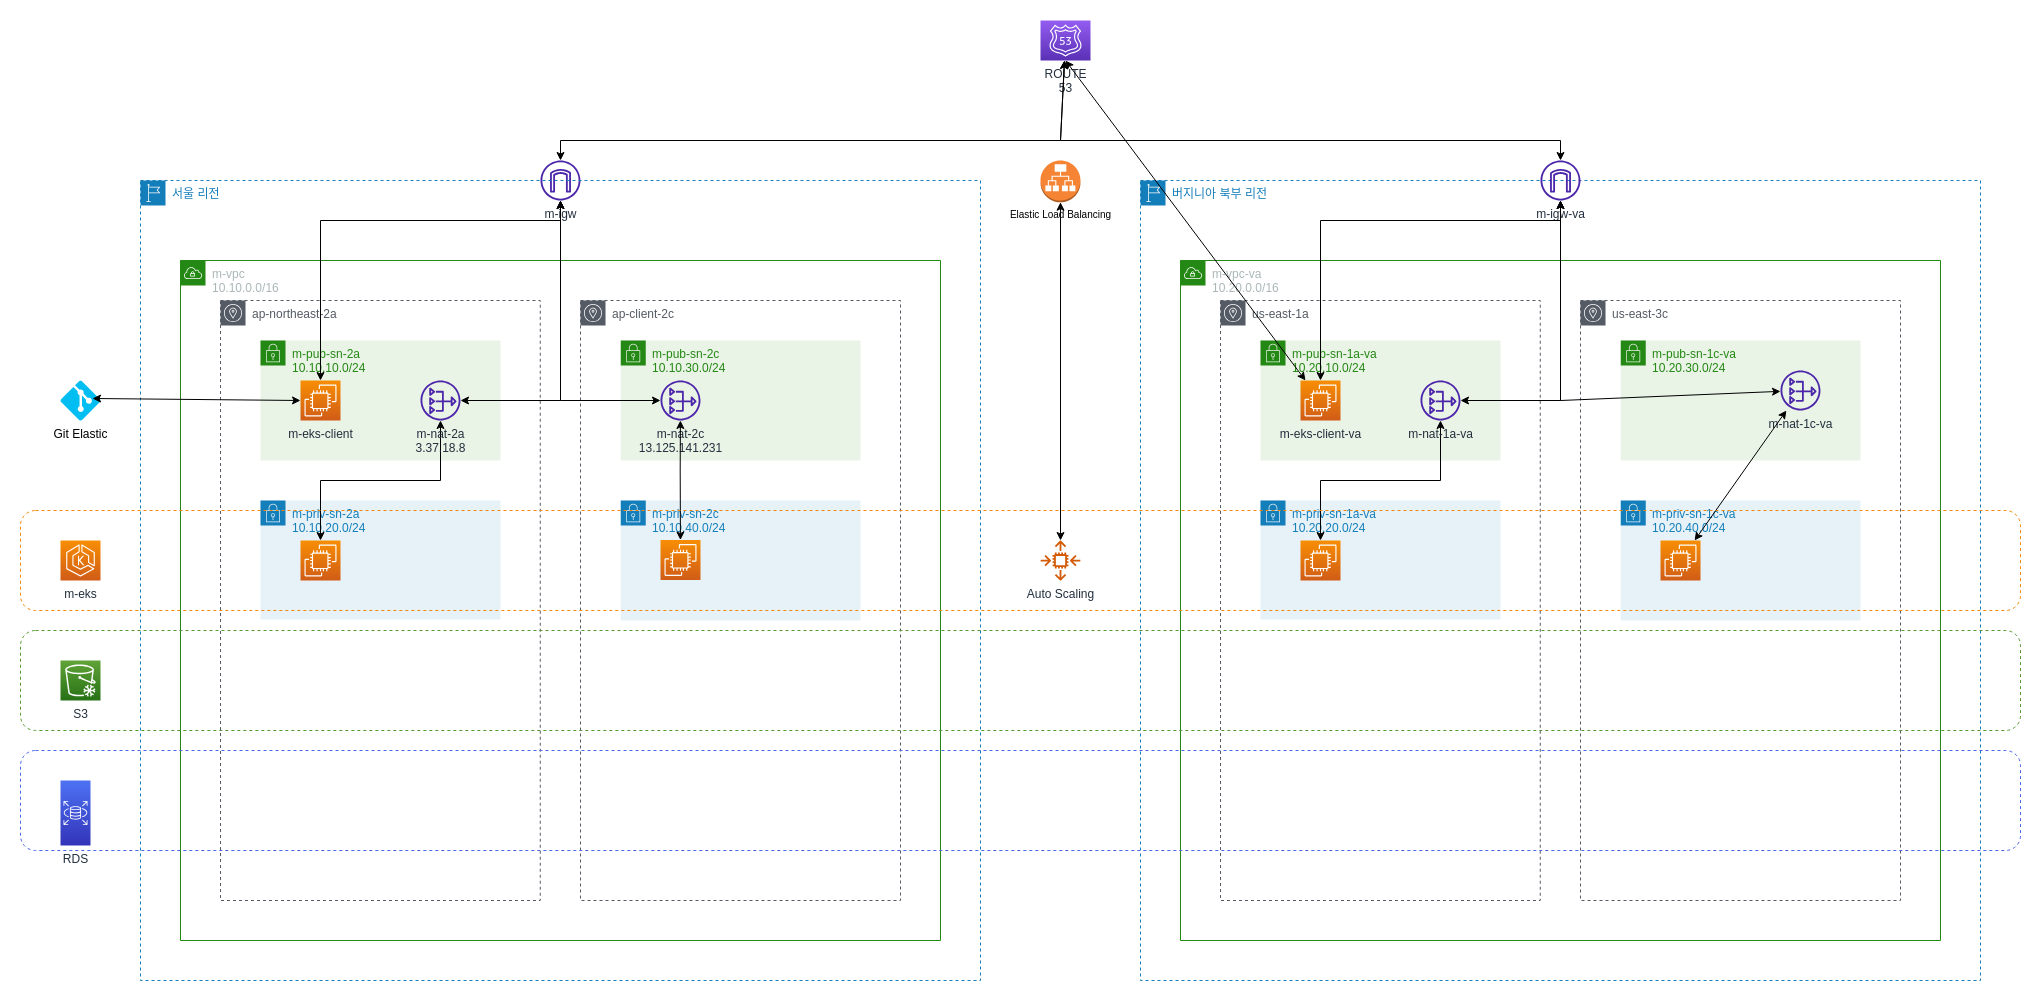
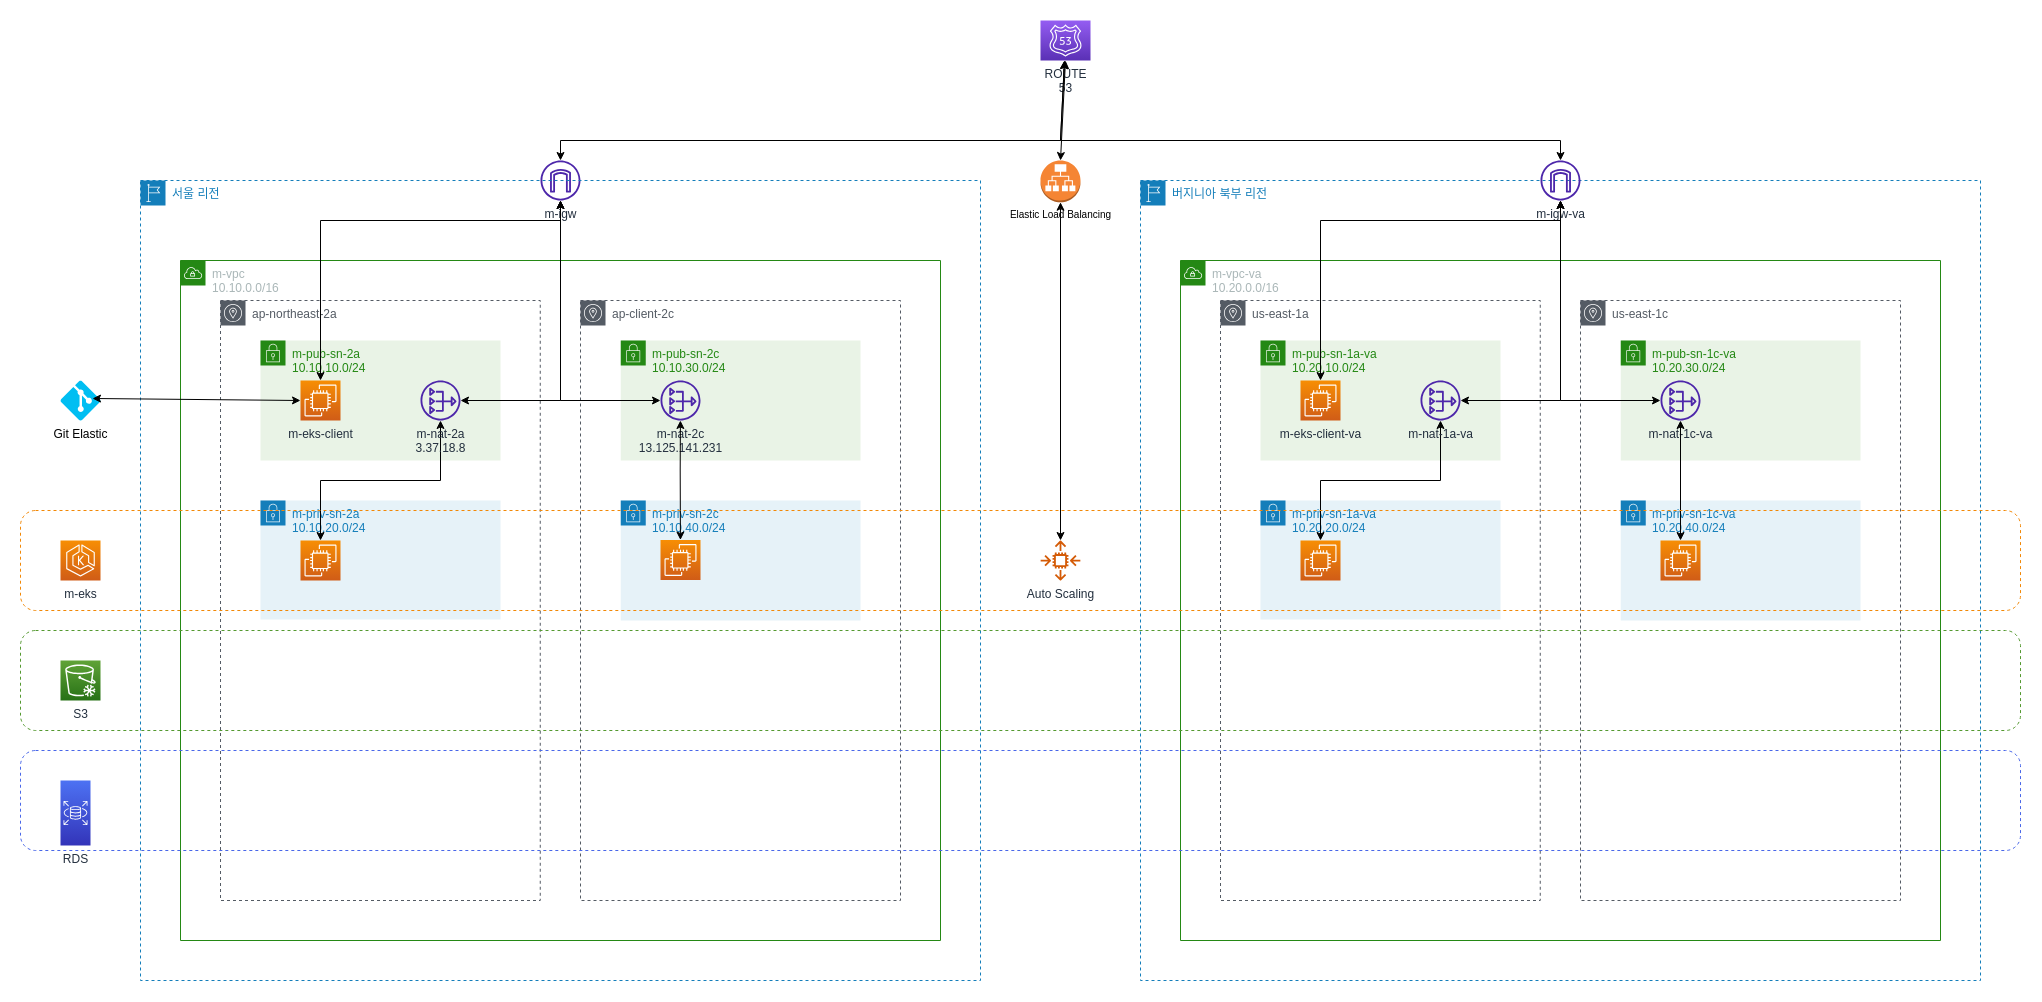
edge "ROUTE 53" -- "m-eks-client-va": now "ROUTE 53" -- "Elastic Load Balancing"
node "us-east-3c": label "us-east-3c" -> "us-east-1c"
node "m-nat-1c-va": moved (1801, 391) -> (1681, 401)
